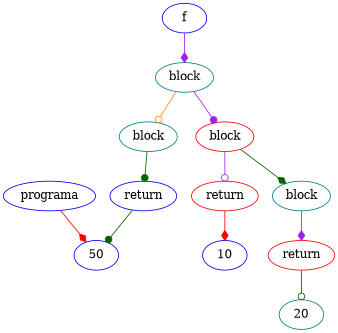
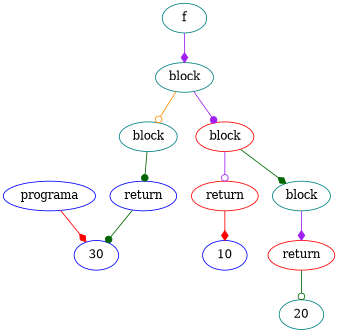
node "f": color blue -> teal
node "50": label "50" -> "30"
